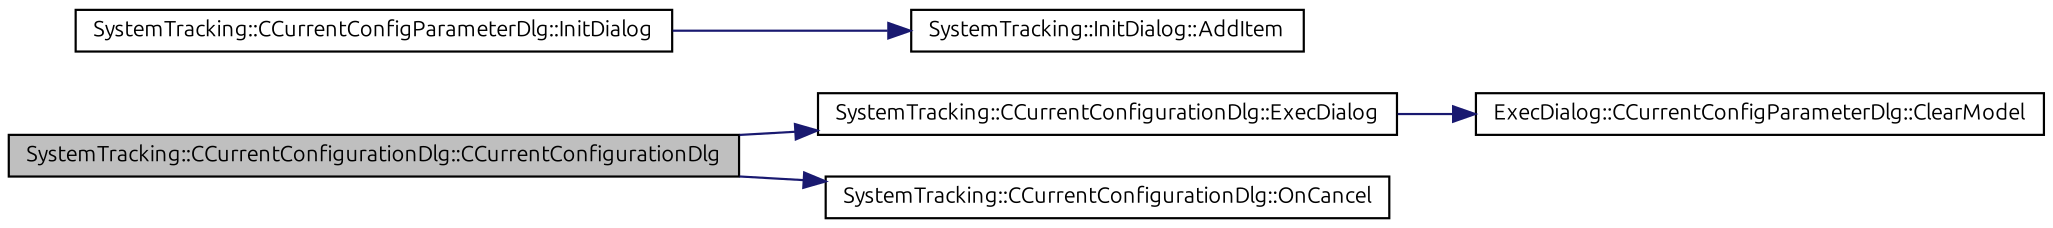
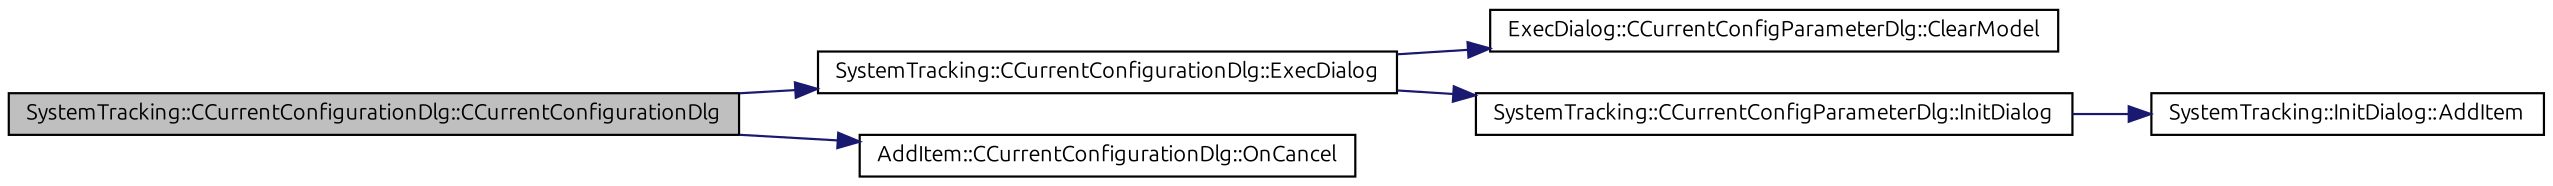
edge "SystemTracking::CCurrentConfigurationDlg::ExecDialog" -> "SystemTracking::CCurrentConfigParameterDlg::InitDialog": added
node "SystemTracking::CCurrentConfigurationDlg::OnCancel": label "SystemTracking::CCurrentConfigurationDlg::OnCancel" -> "AddItem::CCurrentConfigurationDlg::OnCancel"
